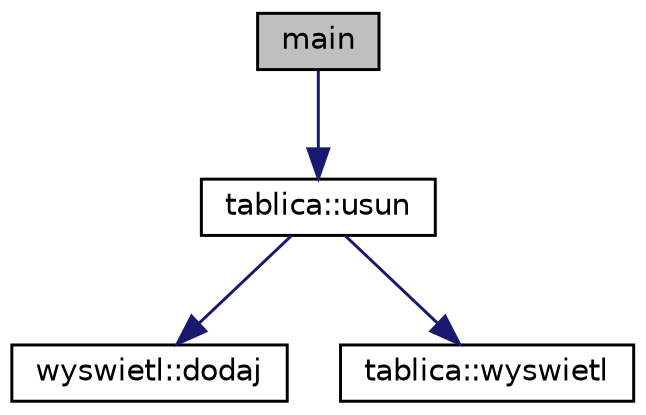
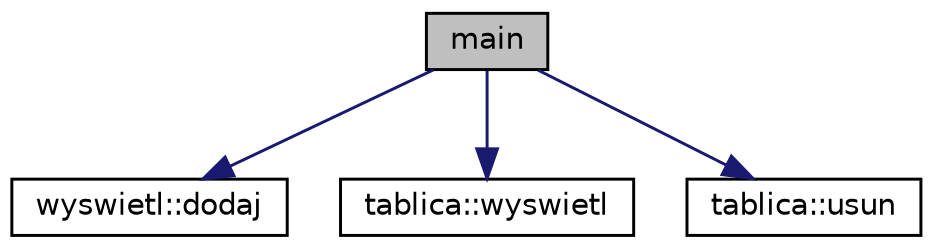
edge "tablica::usun" -> "wyswietl::dodaj": now "main" -> "wyswietl::dodaj"
edge "tablica::usun" -> "tablica::wyswietl": now "main" -> "tablica::wyswietl"
